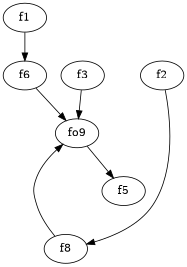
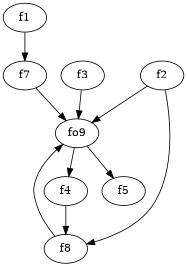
node "f6": label "f6" -> "f7"
edge "f2" -> "fo9": added
node "f4": added
